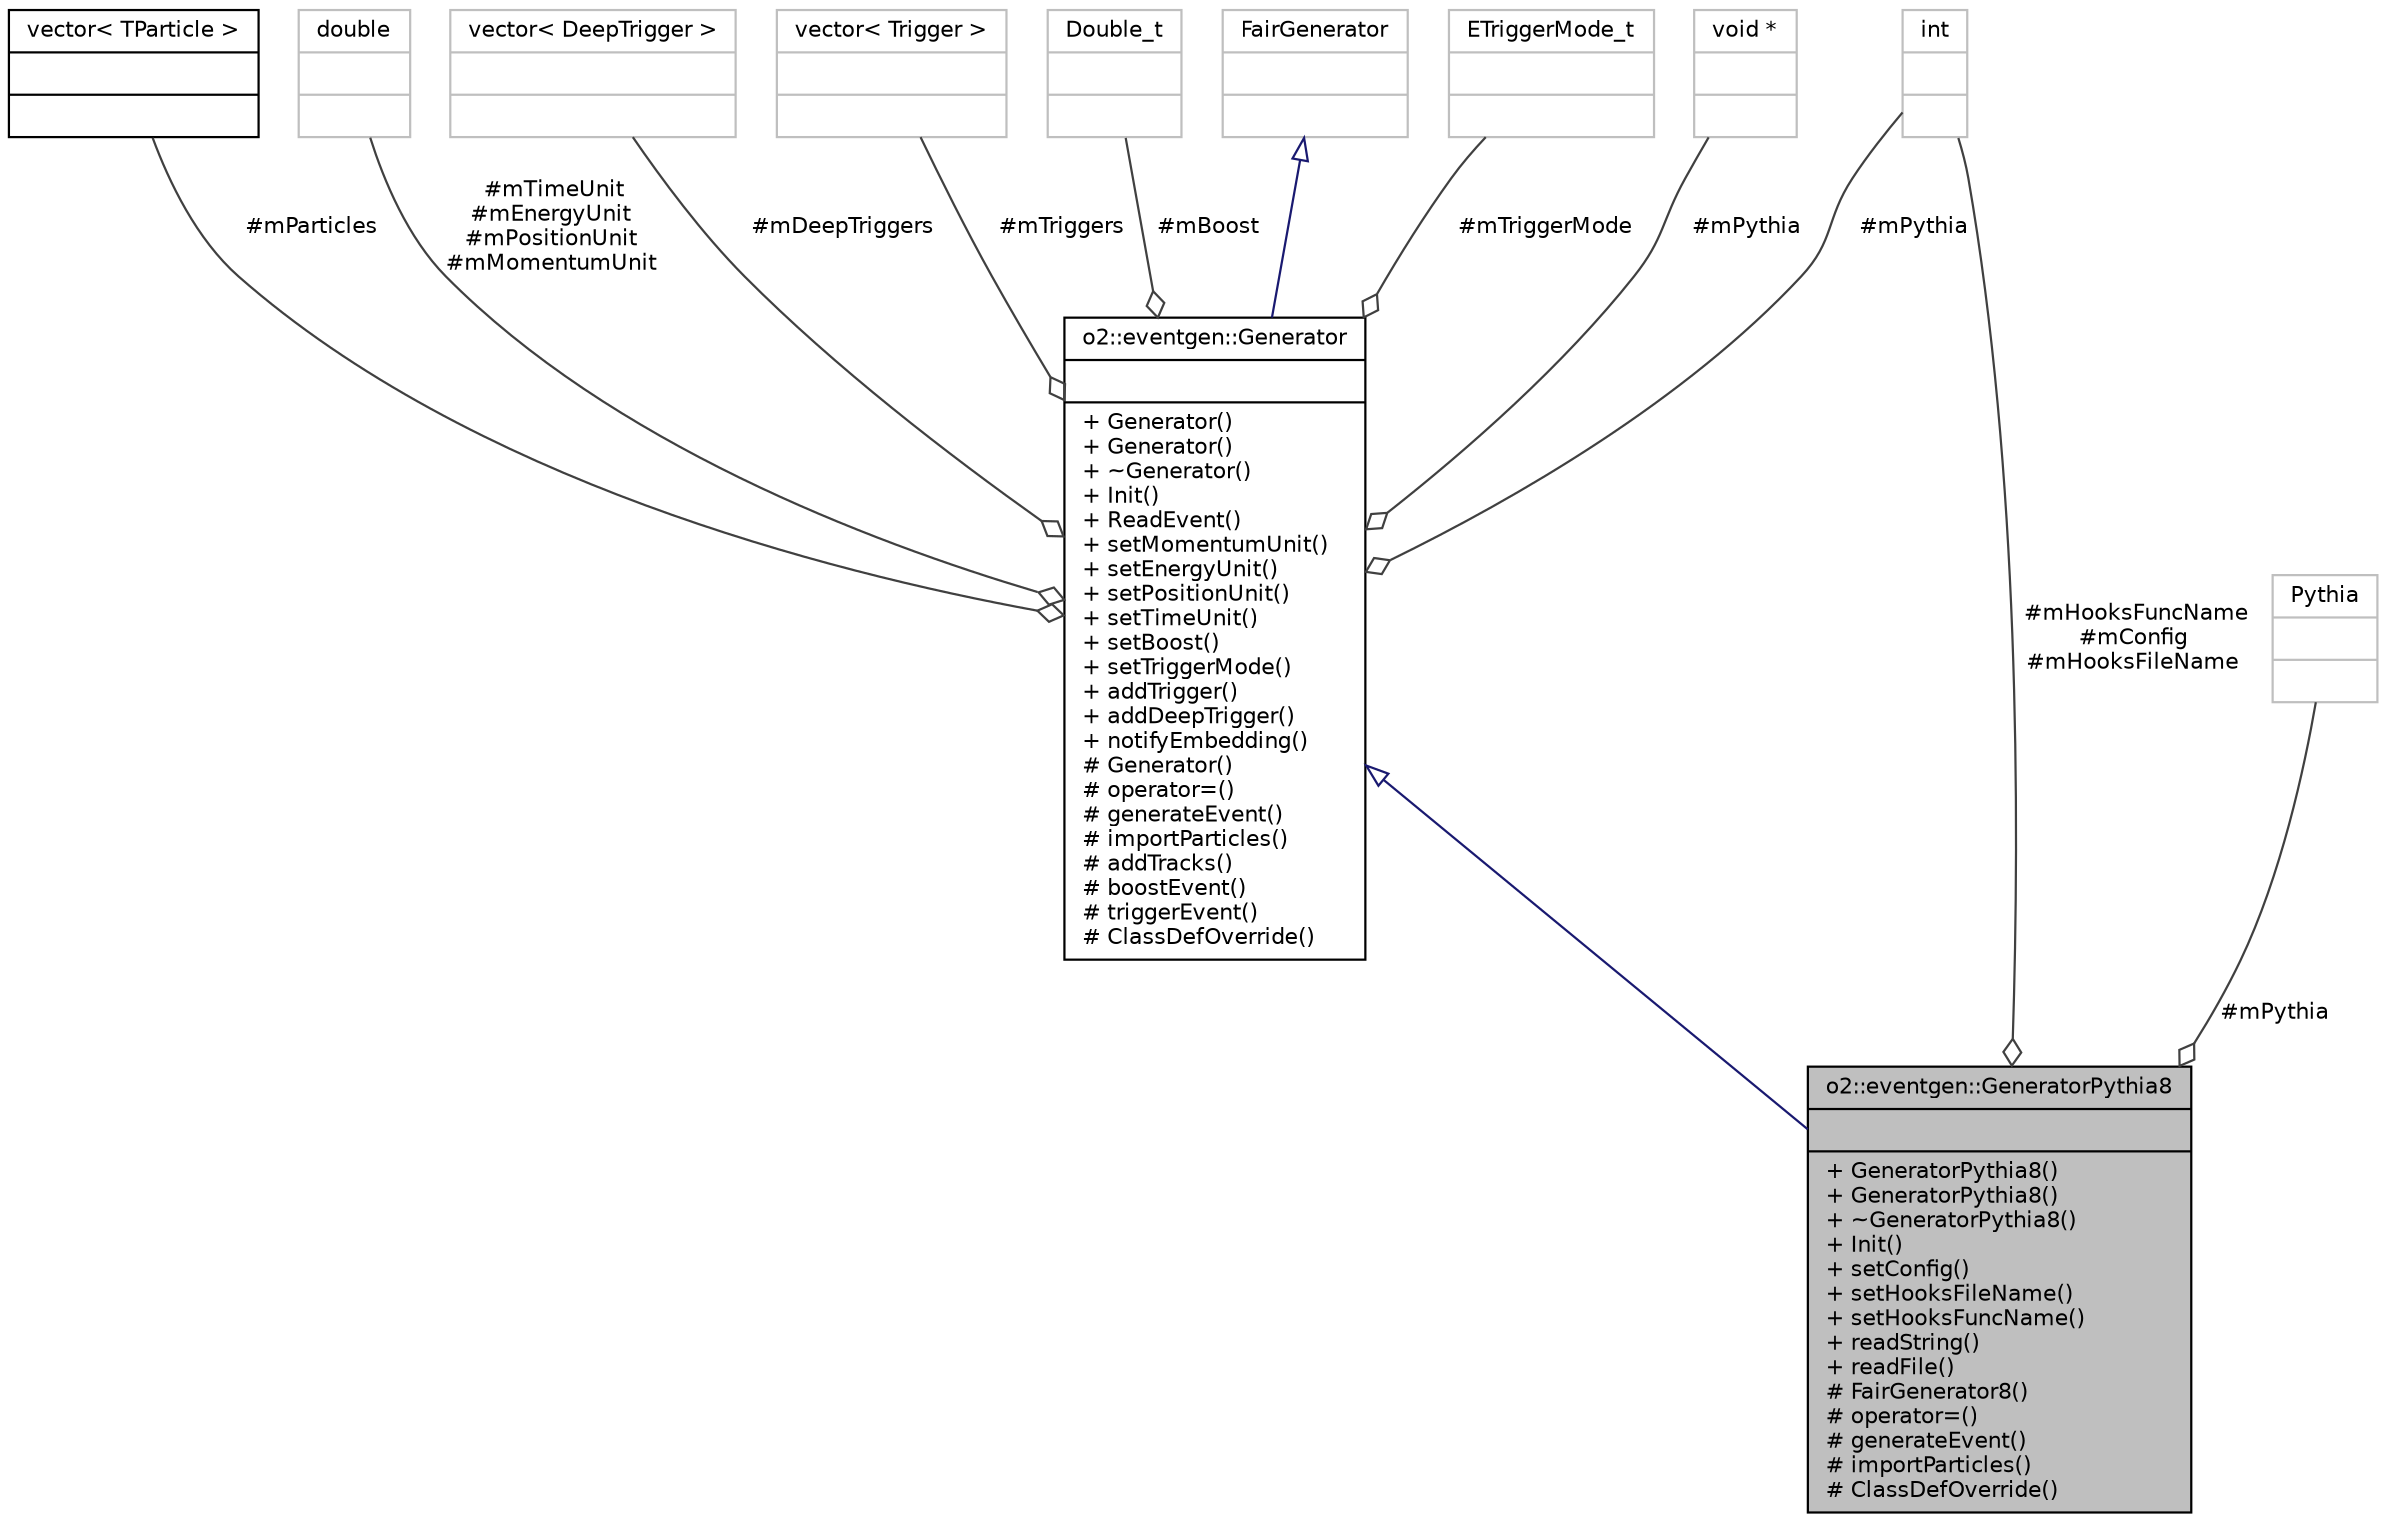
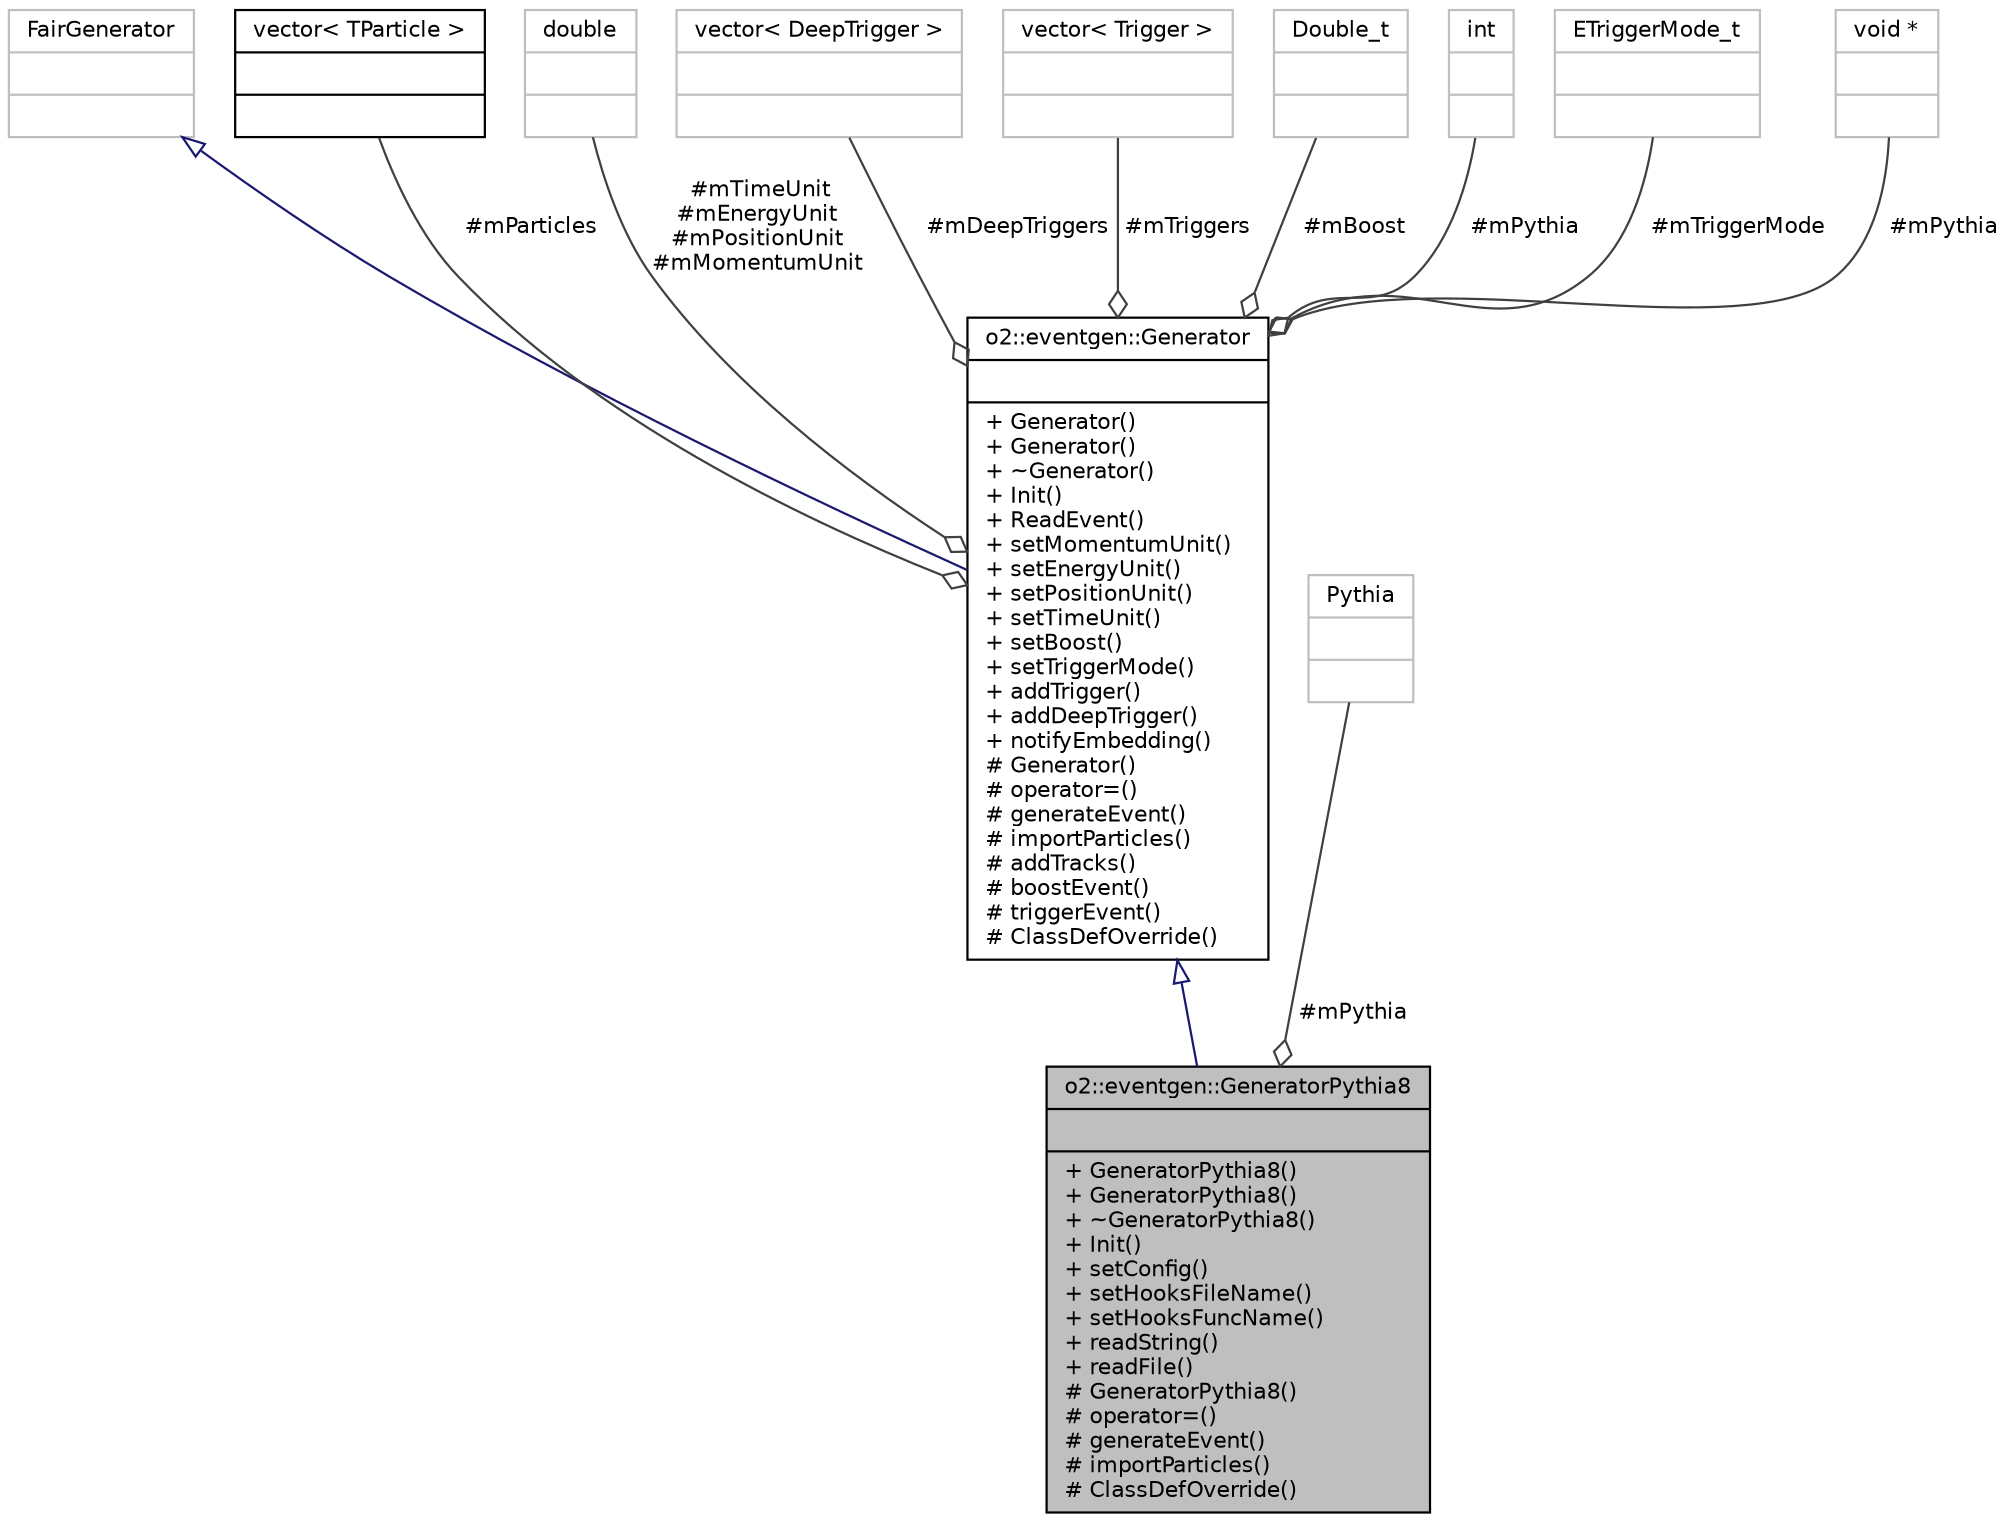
edge "int" -> "o2::eventgen::GeneratorPythia8": removed, label "#mHooksFuncName #mConfig #mHooksFileName"
node "o2::eventgen::GeneratorPythia8": text "# FairGenerator8()" -> "# GeneratorPythia8()"
